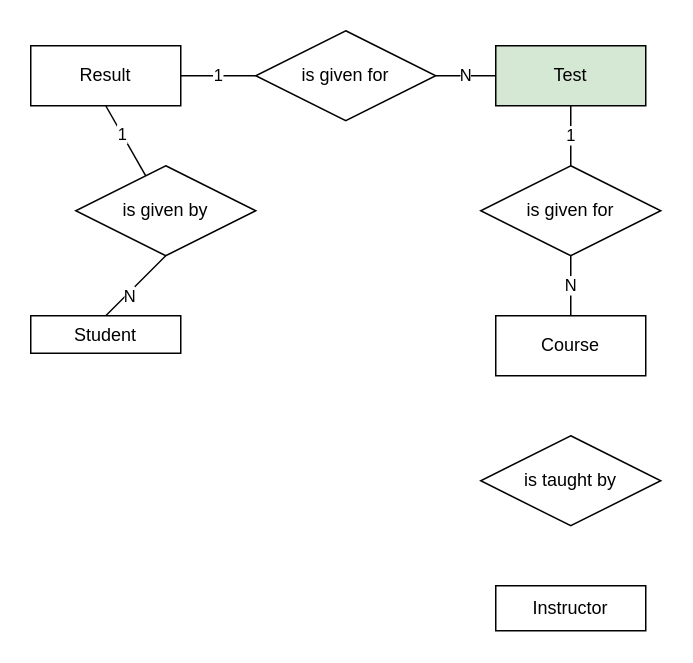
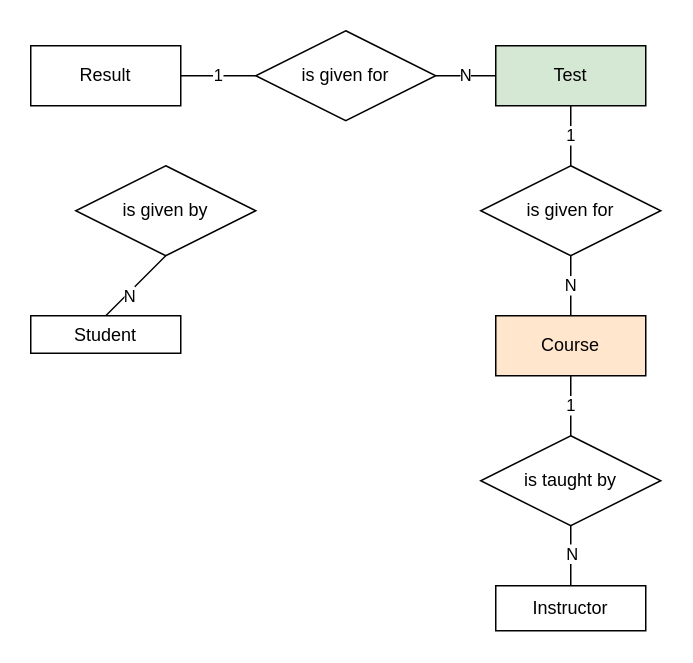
edge "Result" -- "is given by": removed, label "1"
node "Course": fillcolor #ffffff -> #ffe6cc
edge "Course" -- "is taught by": added, label "1"
edge "is taught by" -- "Instructor": added, label "N"
